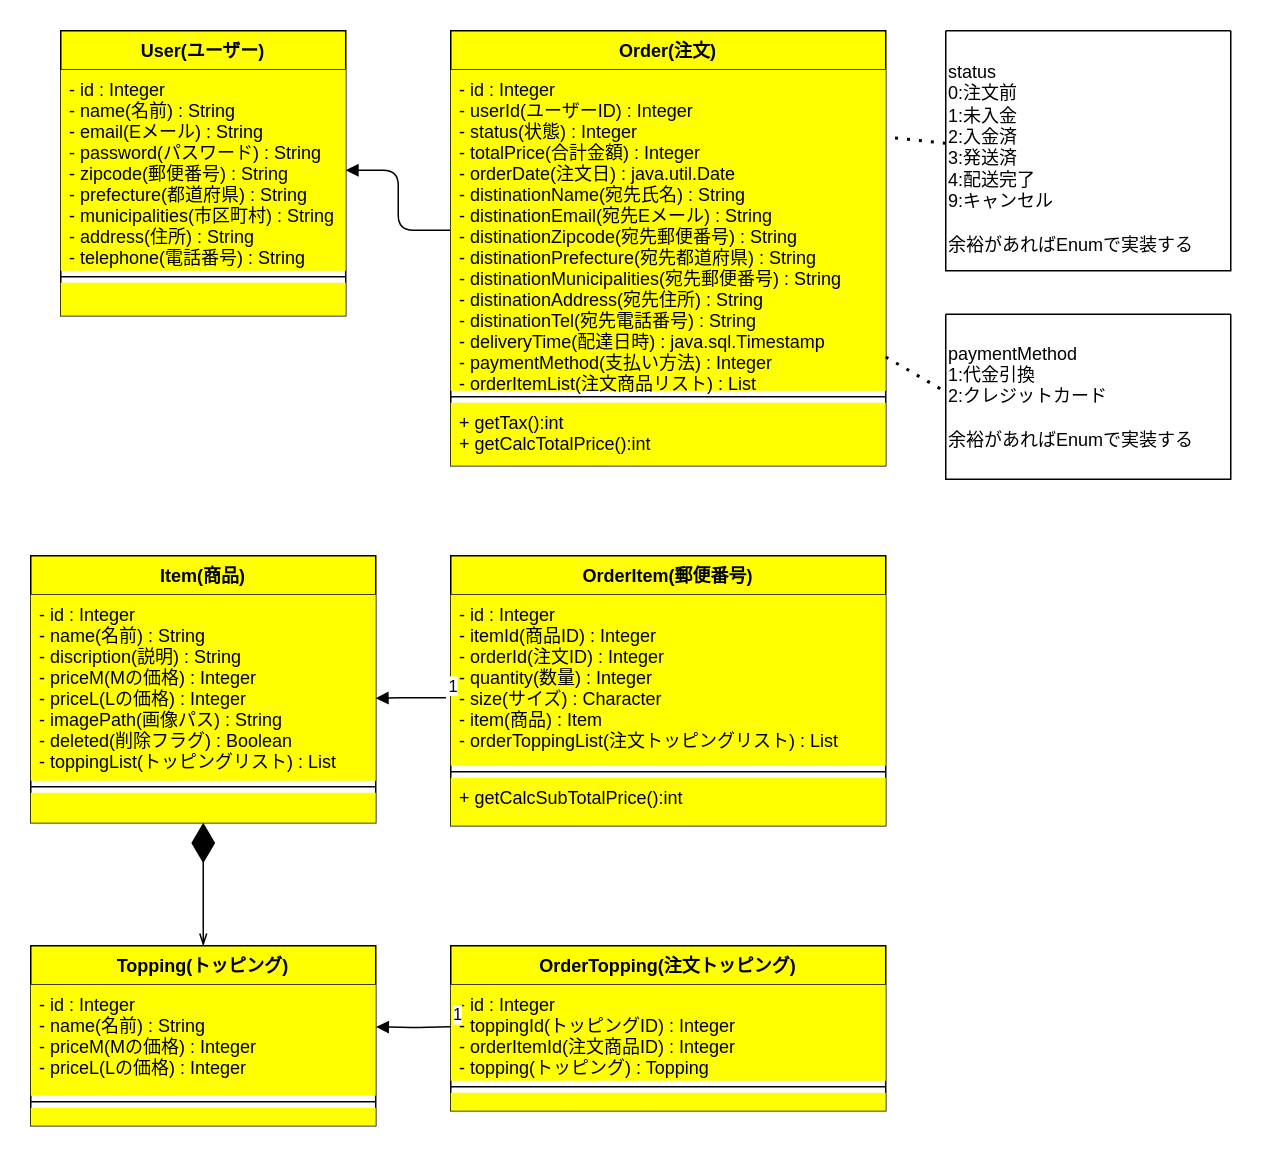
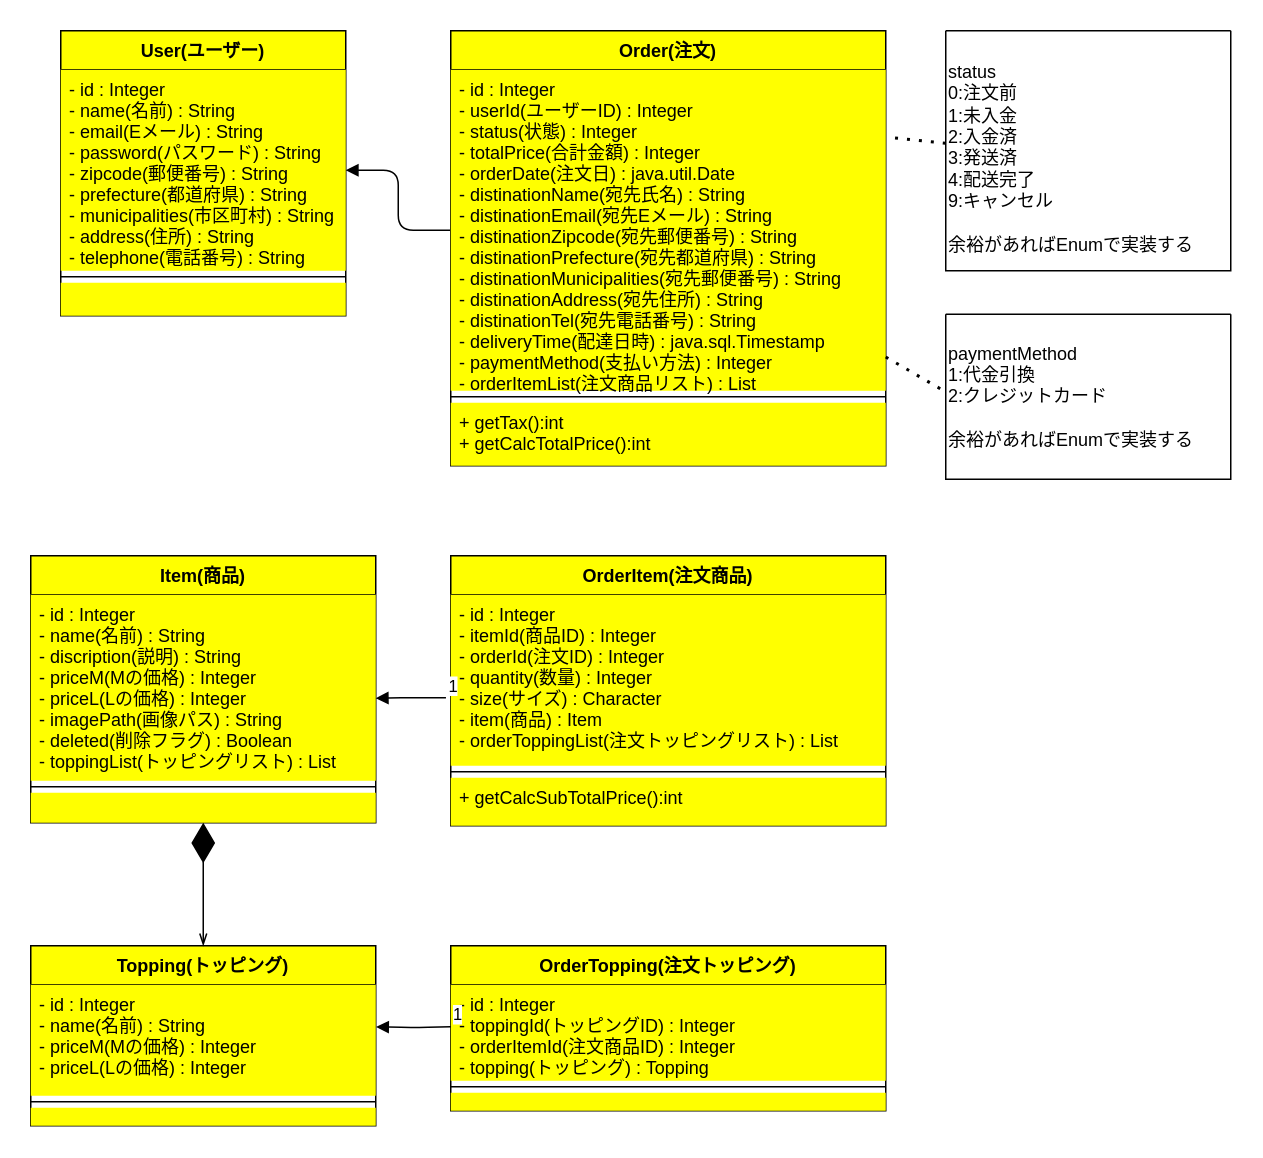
node "OrderItem(郵便番号)": label "OrderItem(郵便番号)" -> "OrderItem(注文商品)"
